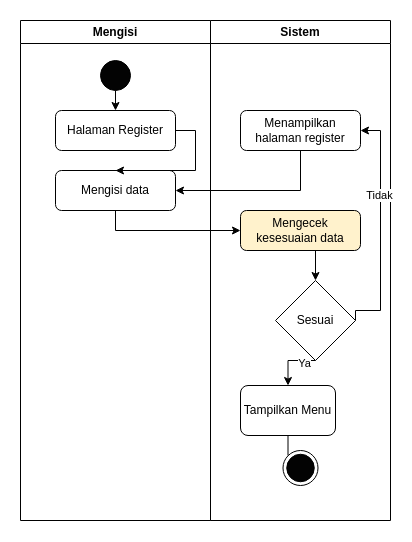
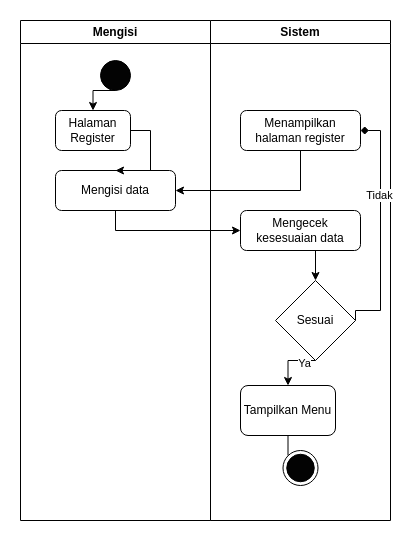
node "Halaman Register": size 120x40 -> 75x40
edge "Sesuai" -> "Menampilkan halaman register": arrowhead classic -> diamond
node "Mengecek kesesuaian data": fillcolor #fff2cc -> #ffffff
